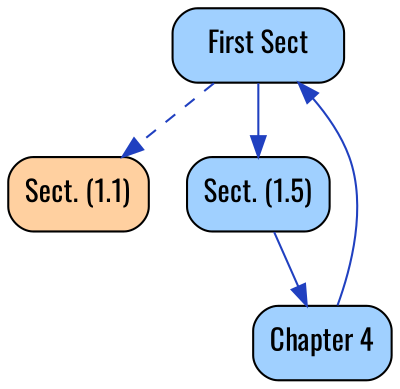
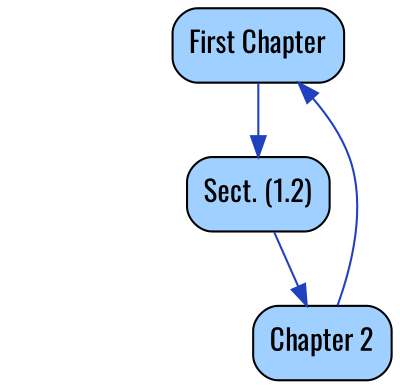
node "First Sect": label "First Sect" -> "First Chapter"
node "Sect. (1.1)": removed
node "Sect. (1.5)": label "Sect. (1.5)" -> "Sect. (1.2)"
node "Chapter 4": label "Chapter 4" -> "Chapter 2"
